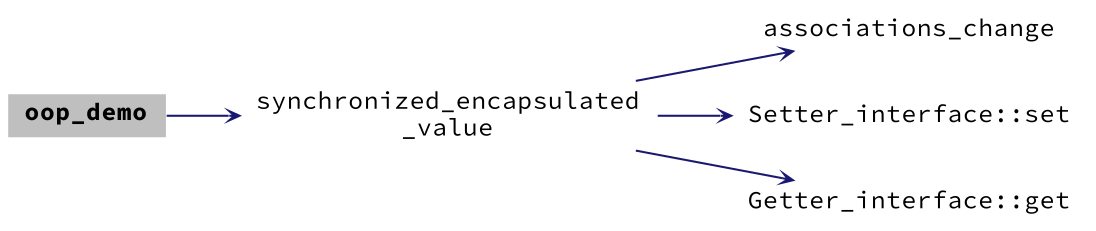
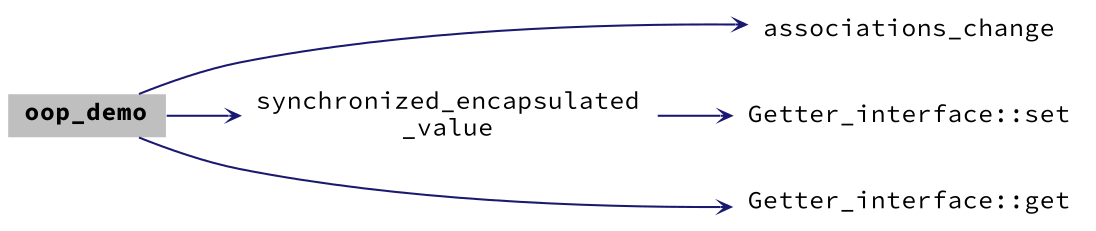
edge "synchronized_encapsulated _value" -> "associations_change": now "oop_demo" -> "associations_change"
node "Setter_interface::set": label "Setter_interface::set" -> "Getter_interface::set"
edge "synchronized_encapsulated _value" -> "Getter_interface::get": now "oop_demo" -> "Getter_interface::get"
